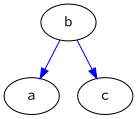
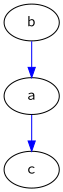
edge "b" -> "c": now "a" -> "c"
